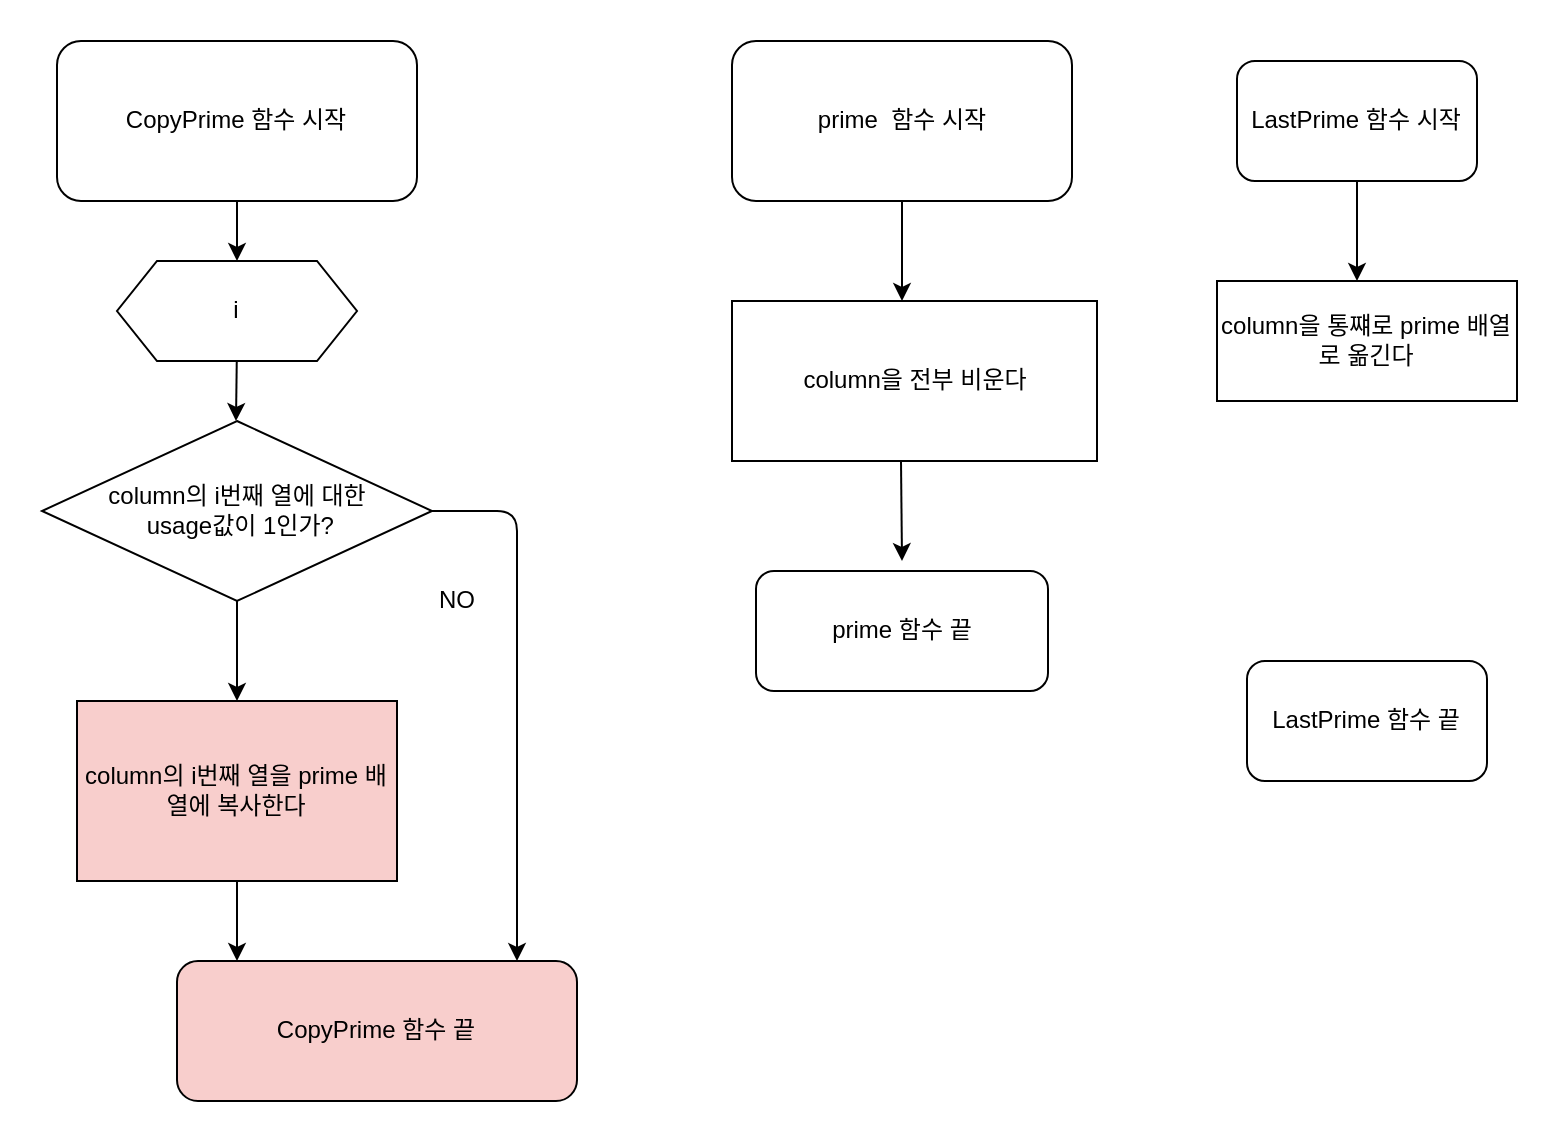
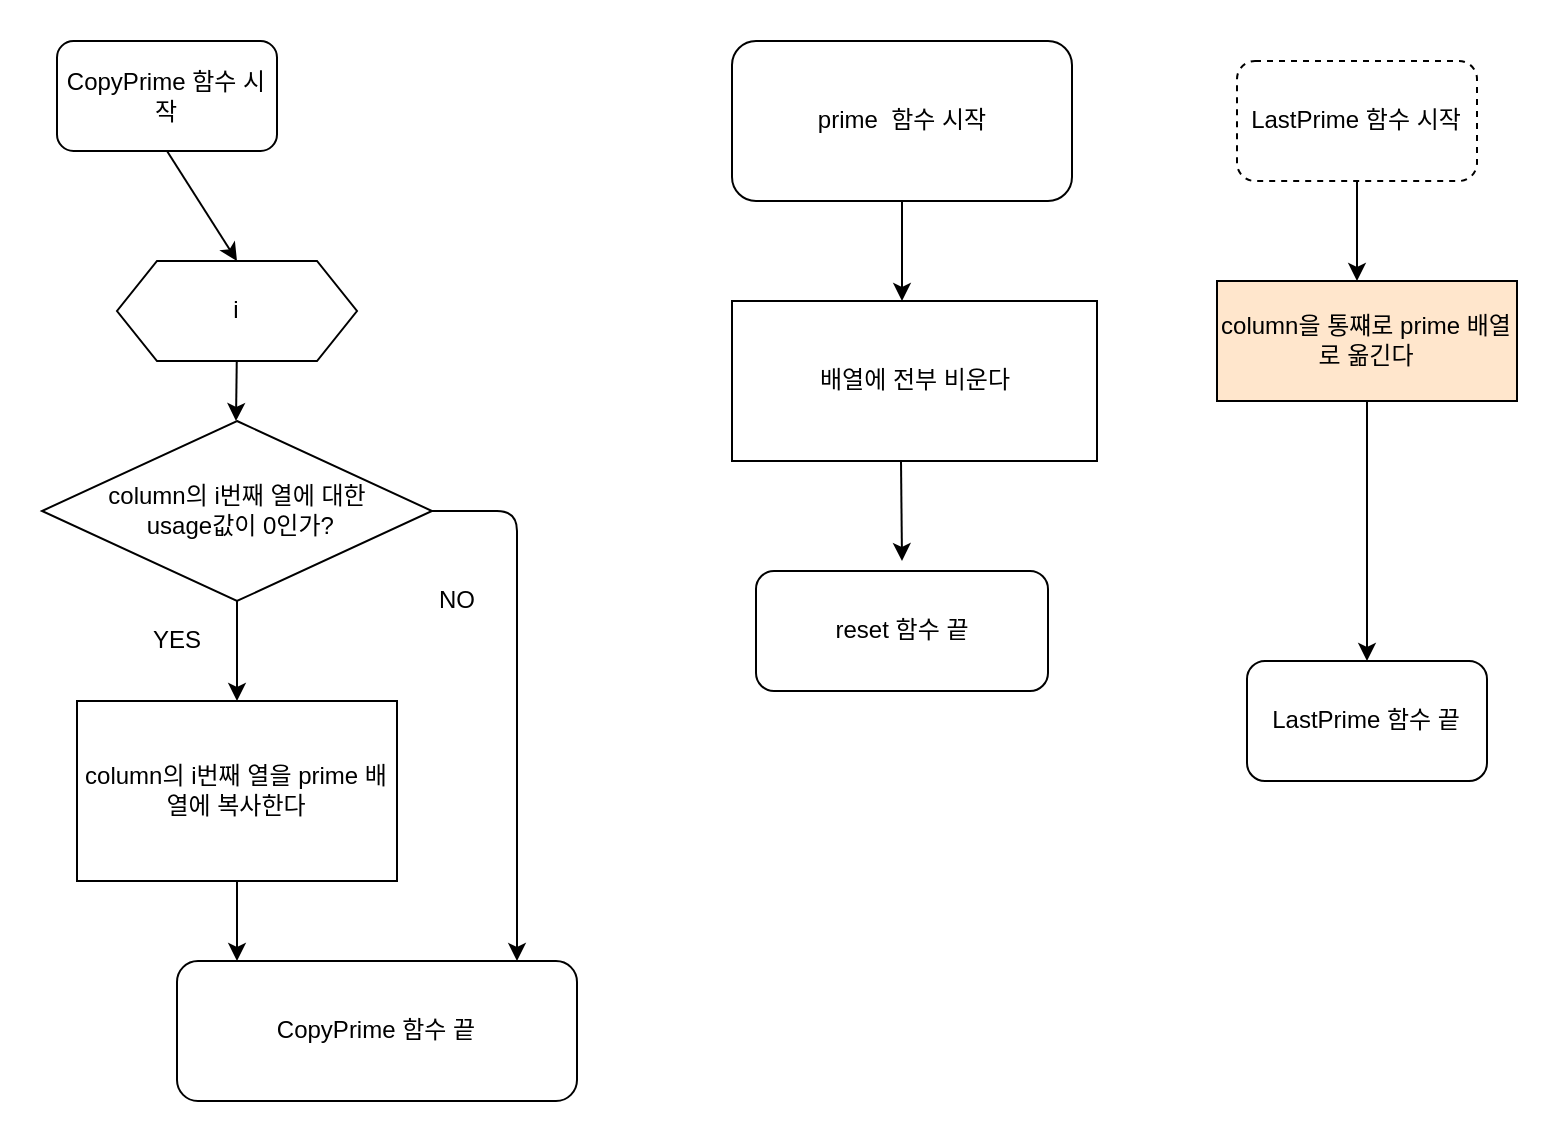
node "CopyPrime 함수 시작": size 360x160 -> 220x110
node "LastPrime 함수 시작": style solid -> dashed
node "column을 통쨰로 prime 배열로 옮긴다": fillcolor #ffffff -> #ffe6cc
node "column을 전부 비운다": label "column을 전부 비운다" -> "배열에 전부 비운다"
node "column의 i번째 열에 대한 usage값이 1인가?": label "column의 i번째 열에 대한 usage값이 1인가?" -> "column의 i번째 열에 대한 usage값이 0인가?"
edge "column을 통쨰로 prime 배열로 옮긴다" -> "LastPrime 함수 끝": added
node "prime 함수 끝": label "prime 함수 끝" -> "reset 함수 끝"
node "YES": added
node "column의 i번째 열을 prime 배열에 복사한다": fillcolor #f8cecc -> #ffffff
node "CopyPrime 함수 끝": fillcolor #f8cecc -> #ffffff
